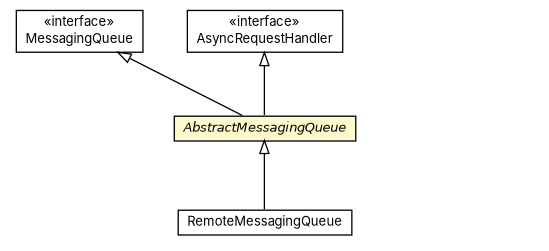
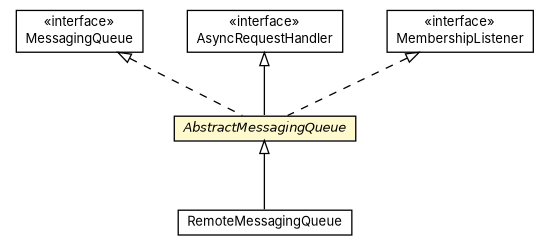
node "MembershipListener": added
edge "AbstractMessagingQueue" -> "MessagingQueue": style solid -> dashed
